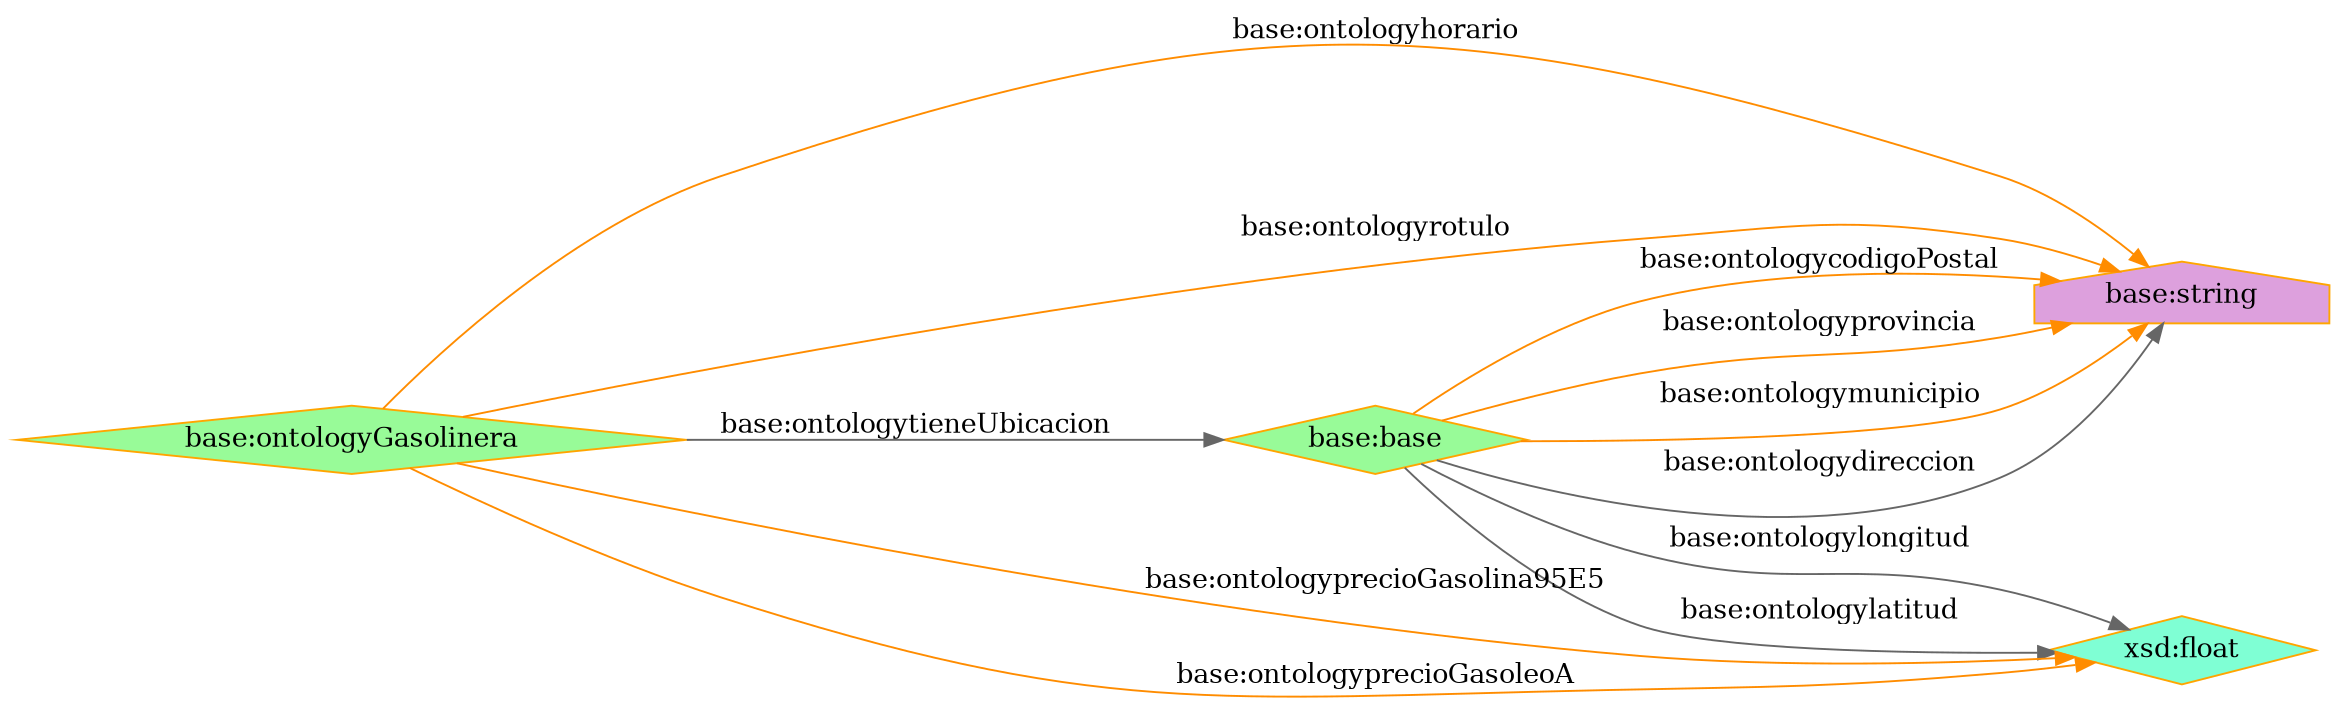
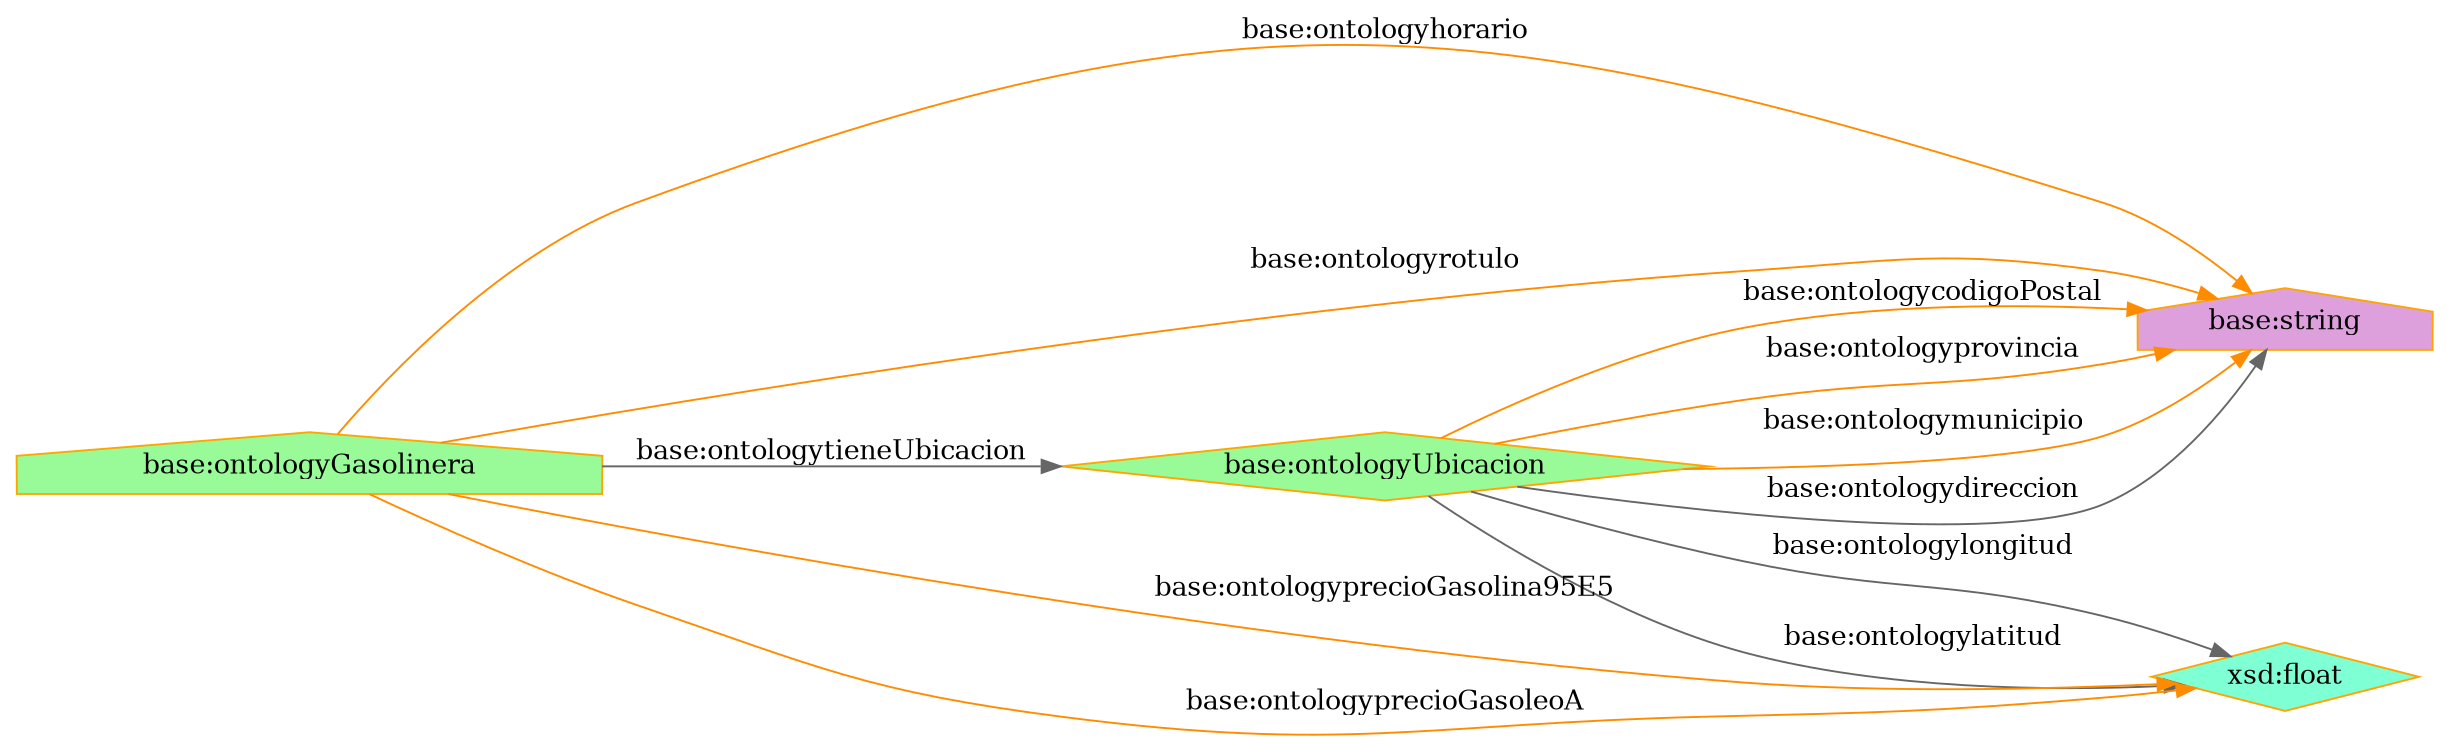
node "base:ontologyGasolinera": shape diamond -> house
node "base:base": label "base:base" -> "base:ontologyUbicacion"
